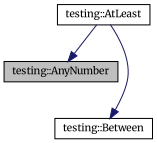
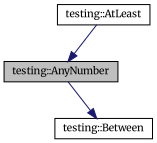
edge "testing::AtLeast" -> "testing::Between": now "testing::AnyNumber" -> "testing::Between"
